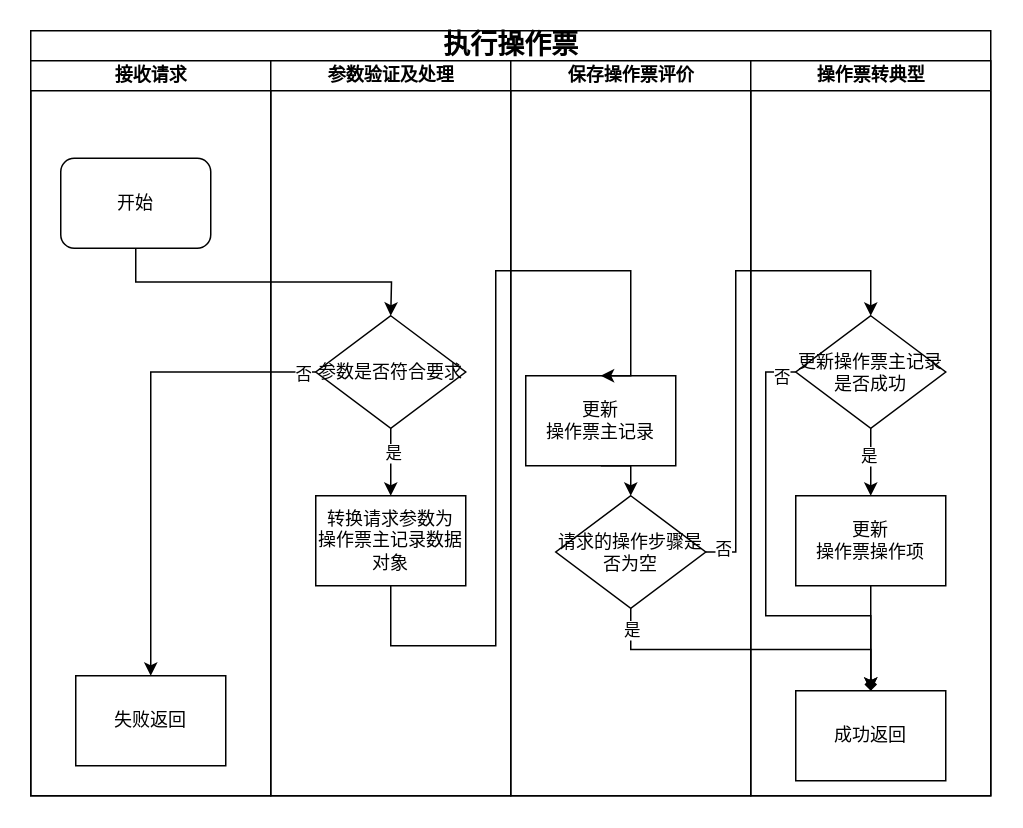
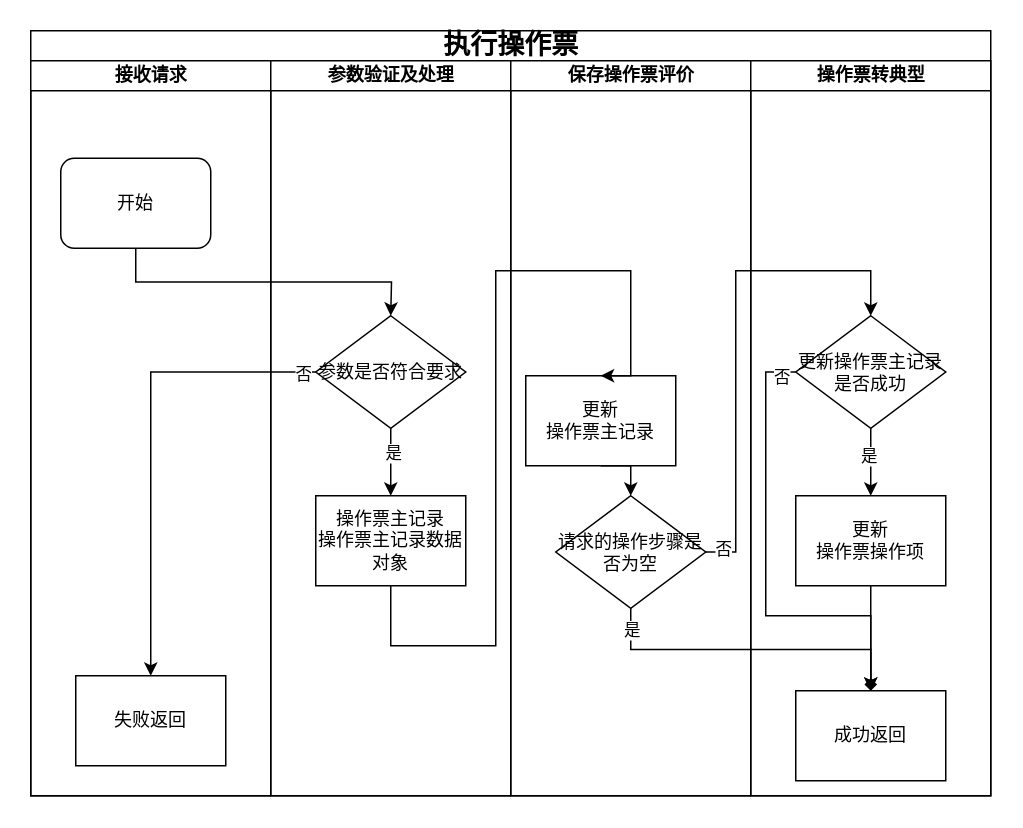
node "转换请求参数为 操作票主记录数据对象": label "转换请求参数为 操作票主记录数据对象" -> "操作票主记录 操作票主记录数据对象"
